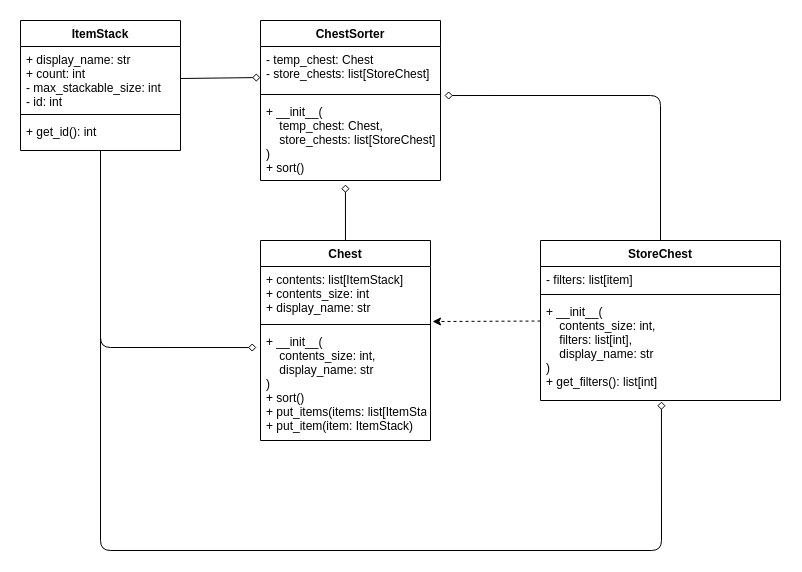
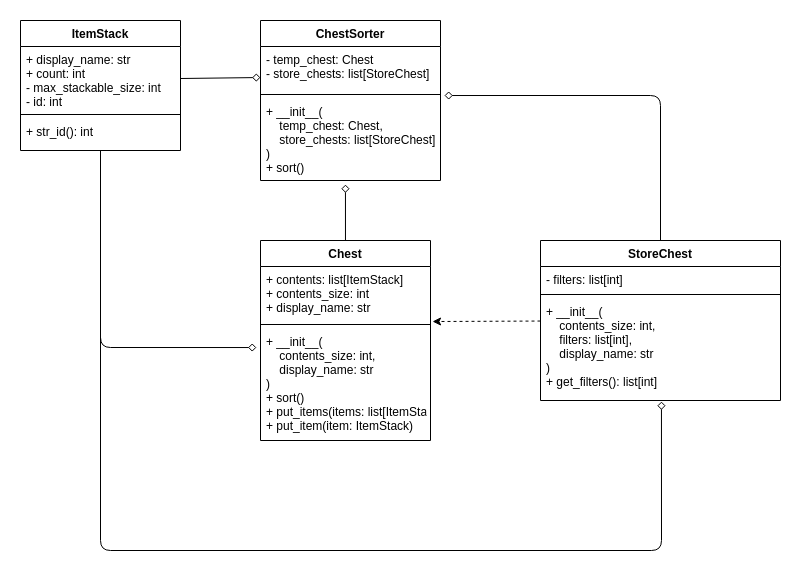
node "+ get_id(): int": label "+ get_id(): int" -> "+ str_id(): int"
node "- filters: list[item]": label "- filters: list[item]" -> "- filters: list[int]"
